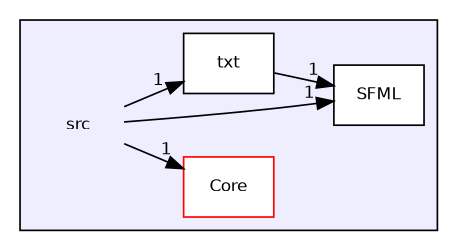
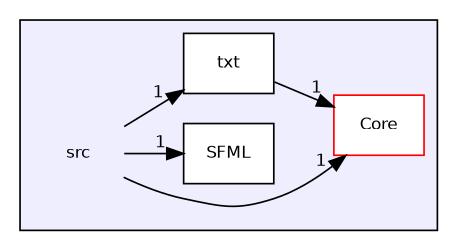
edge "txt" -> "SFML": now "txt" -> "Core"
